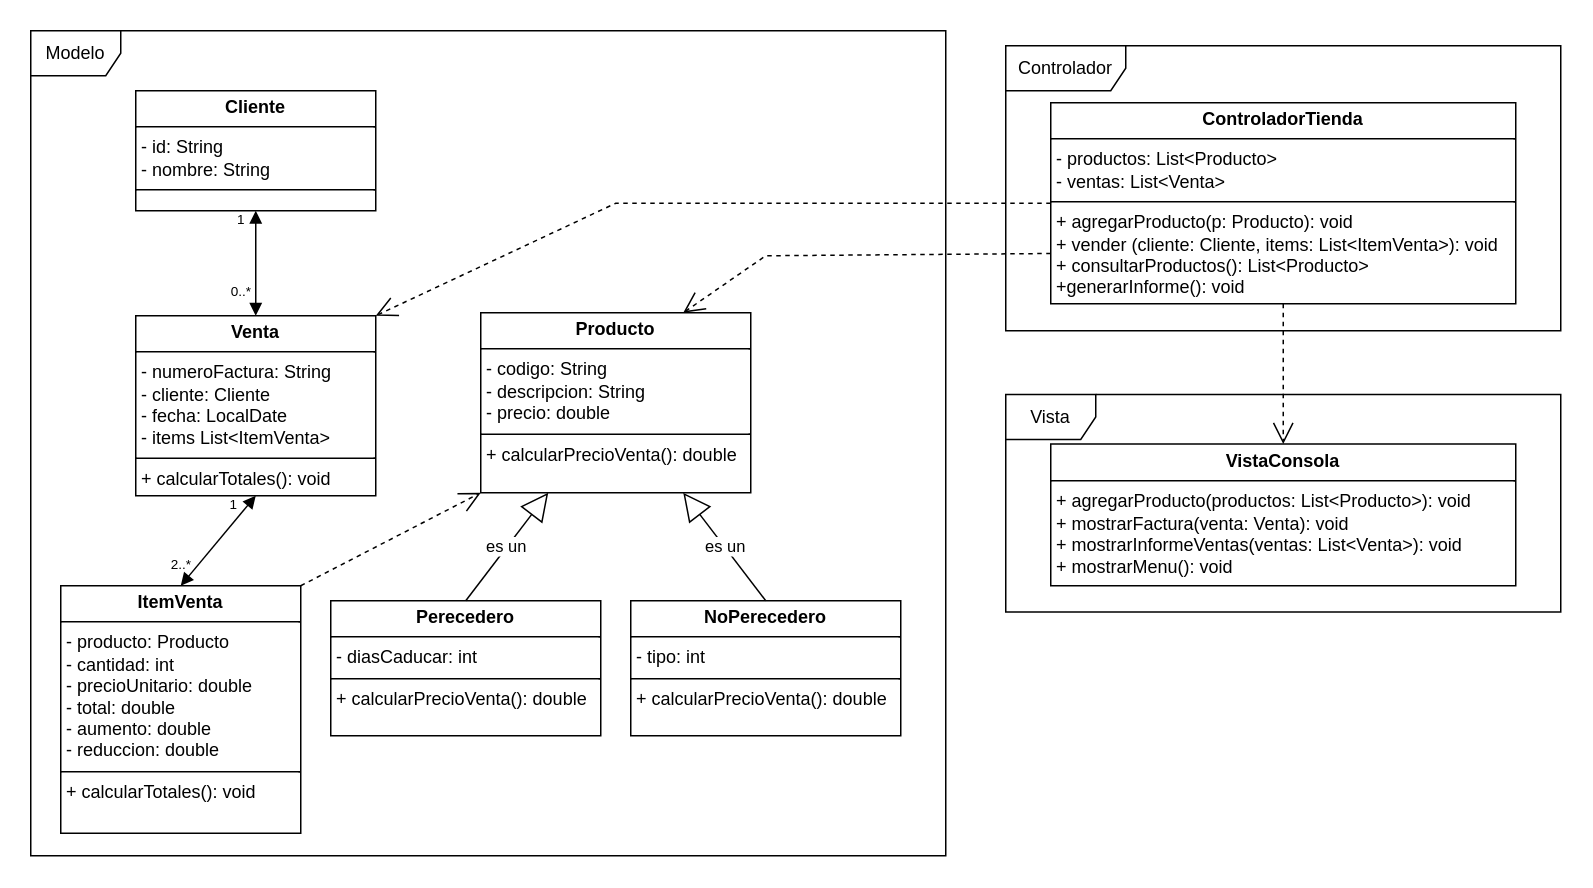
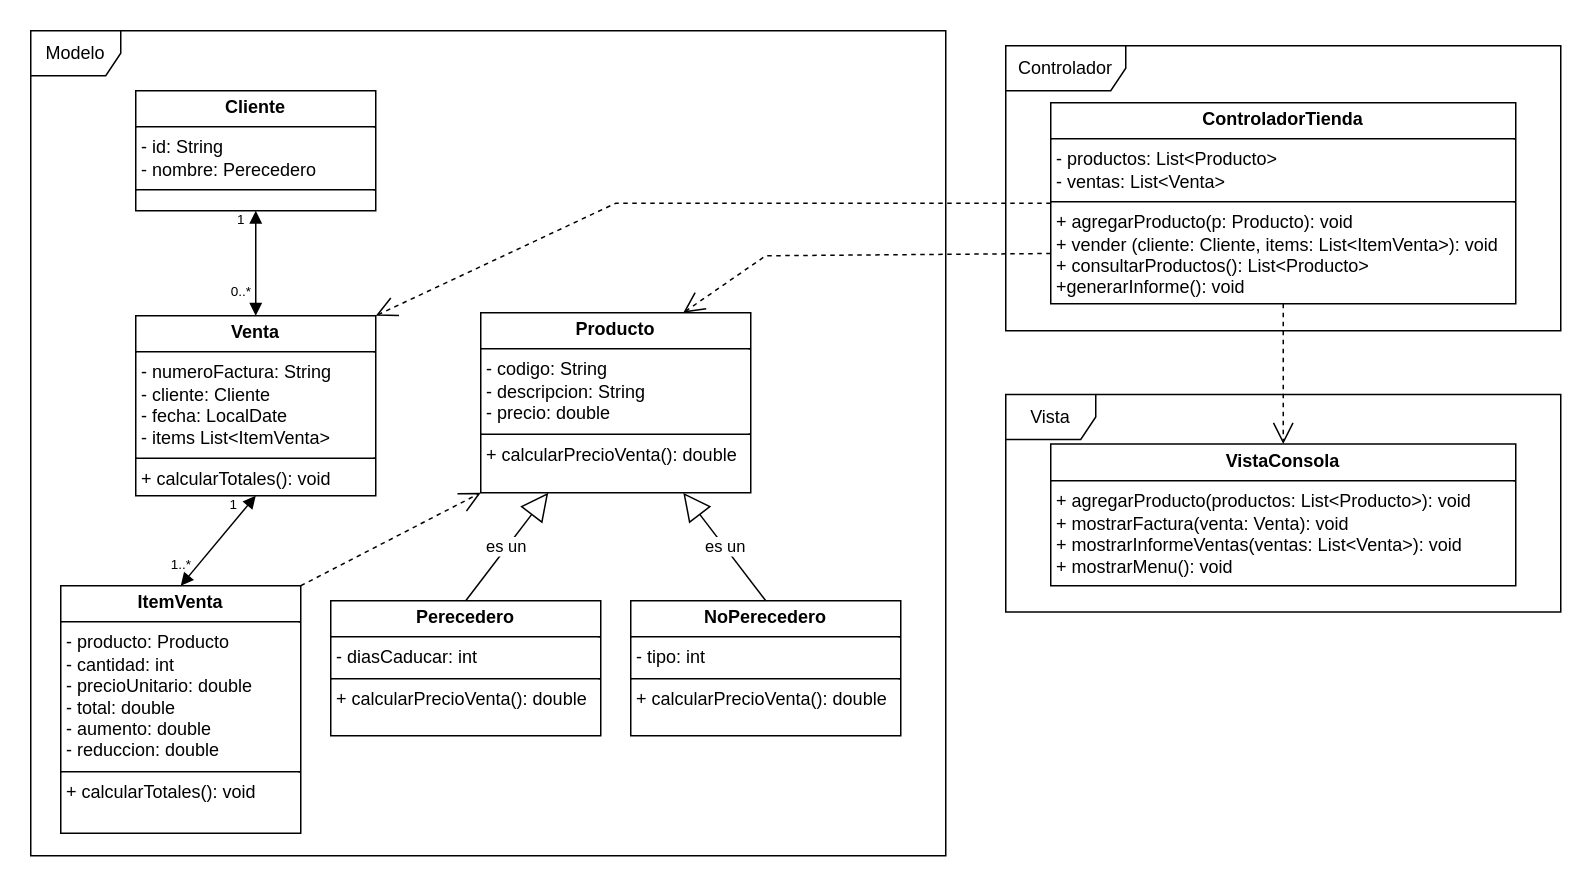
node "Cliente - id: String - nombre: String": label "Cliente - id: String - nombre: String" -> "Cliente - id: String - nombre: Perecedero"
node "2..*": label "2..*" -> "1..*"
